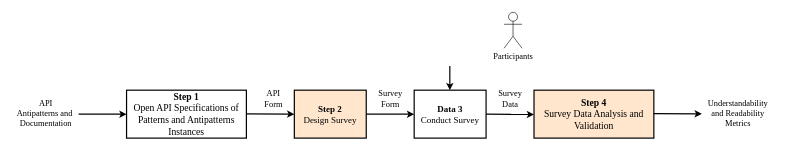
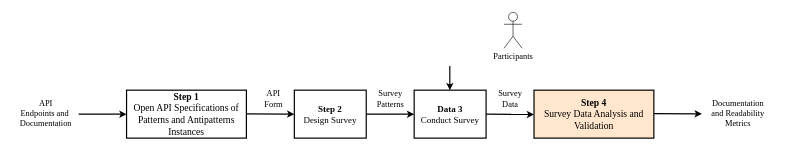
node "Survey Form": label "Survey Form" -> "Survey Patterns"
node "API Antipatterns and Documentation": label "API Antipatterns and Documentation" -> "API Endpoints and Documentation"
node "Step 2 Design Survey": fillcolor #ffe6cc -> #ffffff
node "Understandability and Readability Metrics": label "Understandability and Readability Metrics" -> "Documentation and Readability Metrics"
